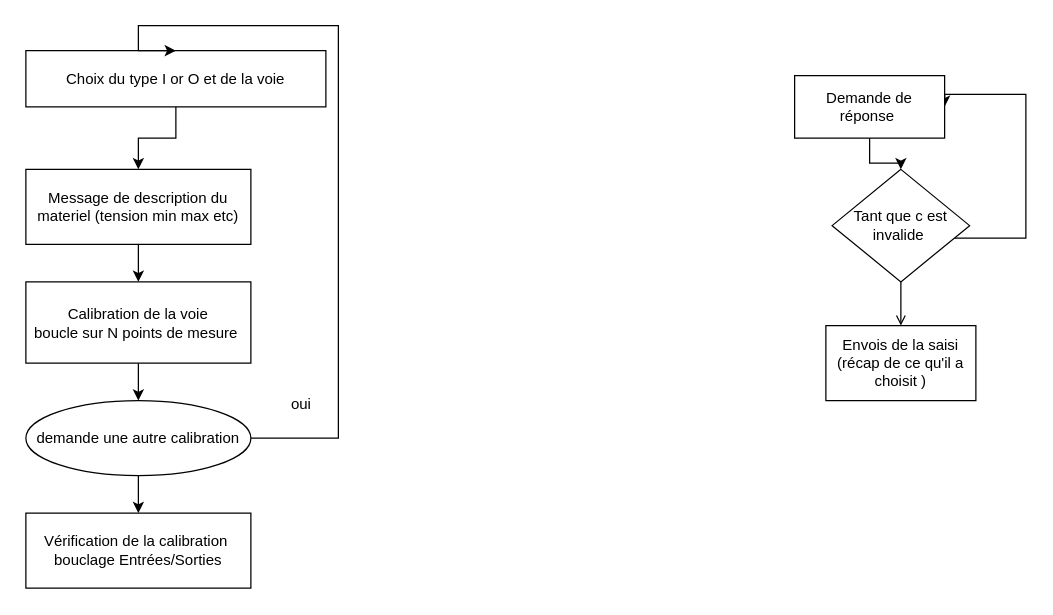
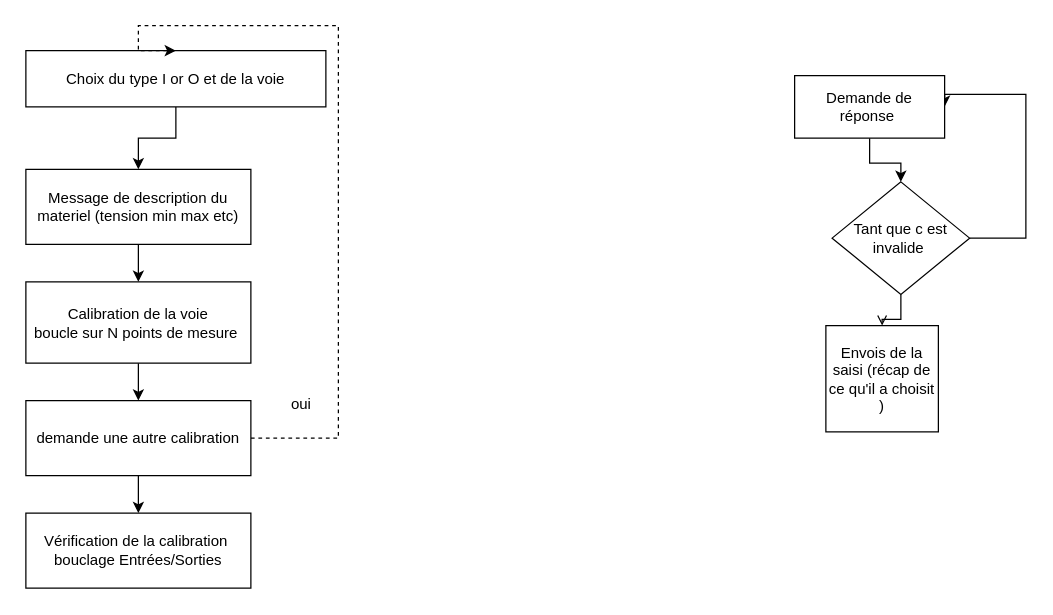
edge "demande une autre calibration" -> "Choix du type I or O et de la voie": style solid -> dashed
node "Tant que c est invalide": moved (901, 226) -> (901, 238)
node "Envois de la saisi (récap de ce qu'il a choisit )": size 150x75 -> 113x106
node "demande une autre calibration": shape ellipse -> rectangle
